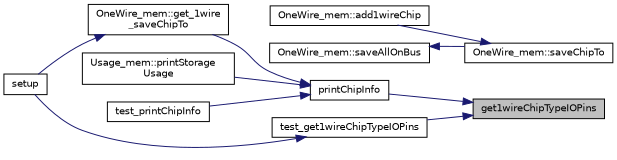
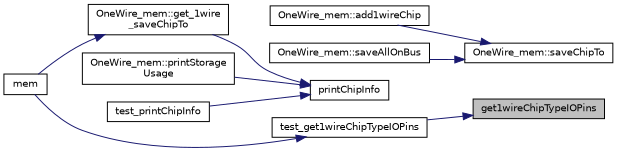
edge "OneWire_mem::saveChipTo" -> "OneWire_mem::saveAllOnBus": reversed
node "Usage_mem::printStorage Usage": label "Usage_mem::printStorage Usage" -> "OneWire_mem::printStorage Usage"
node "setup": label "setup" -> "mem"
edge "printChipInfo" -> "get1wireChipTypeIOPins": removed
